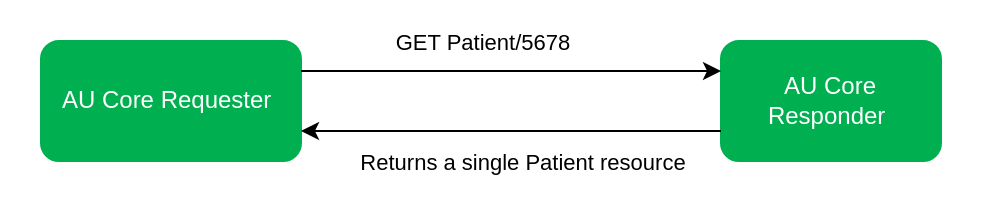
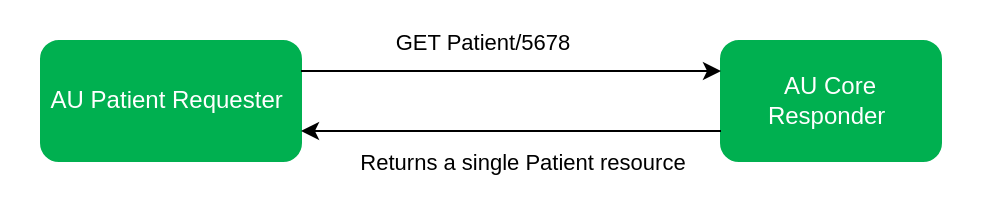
node "AU Core Requester": label "AU Core Requester" -> "AU Patient Requester"
